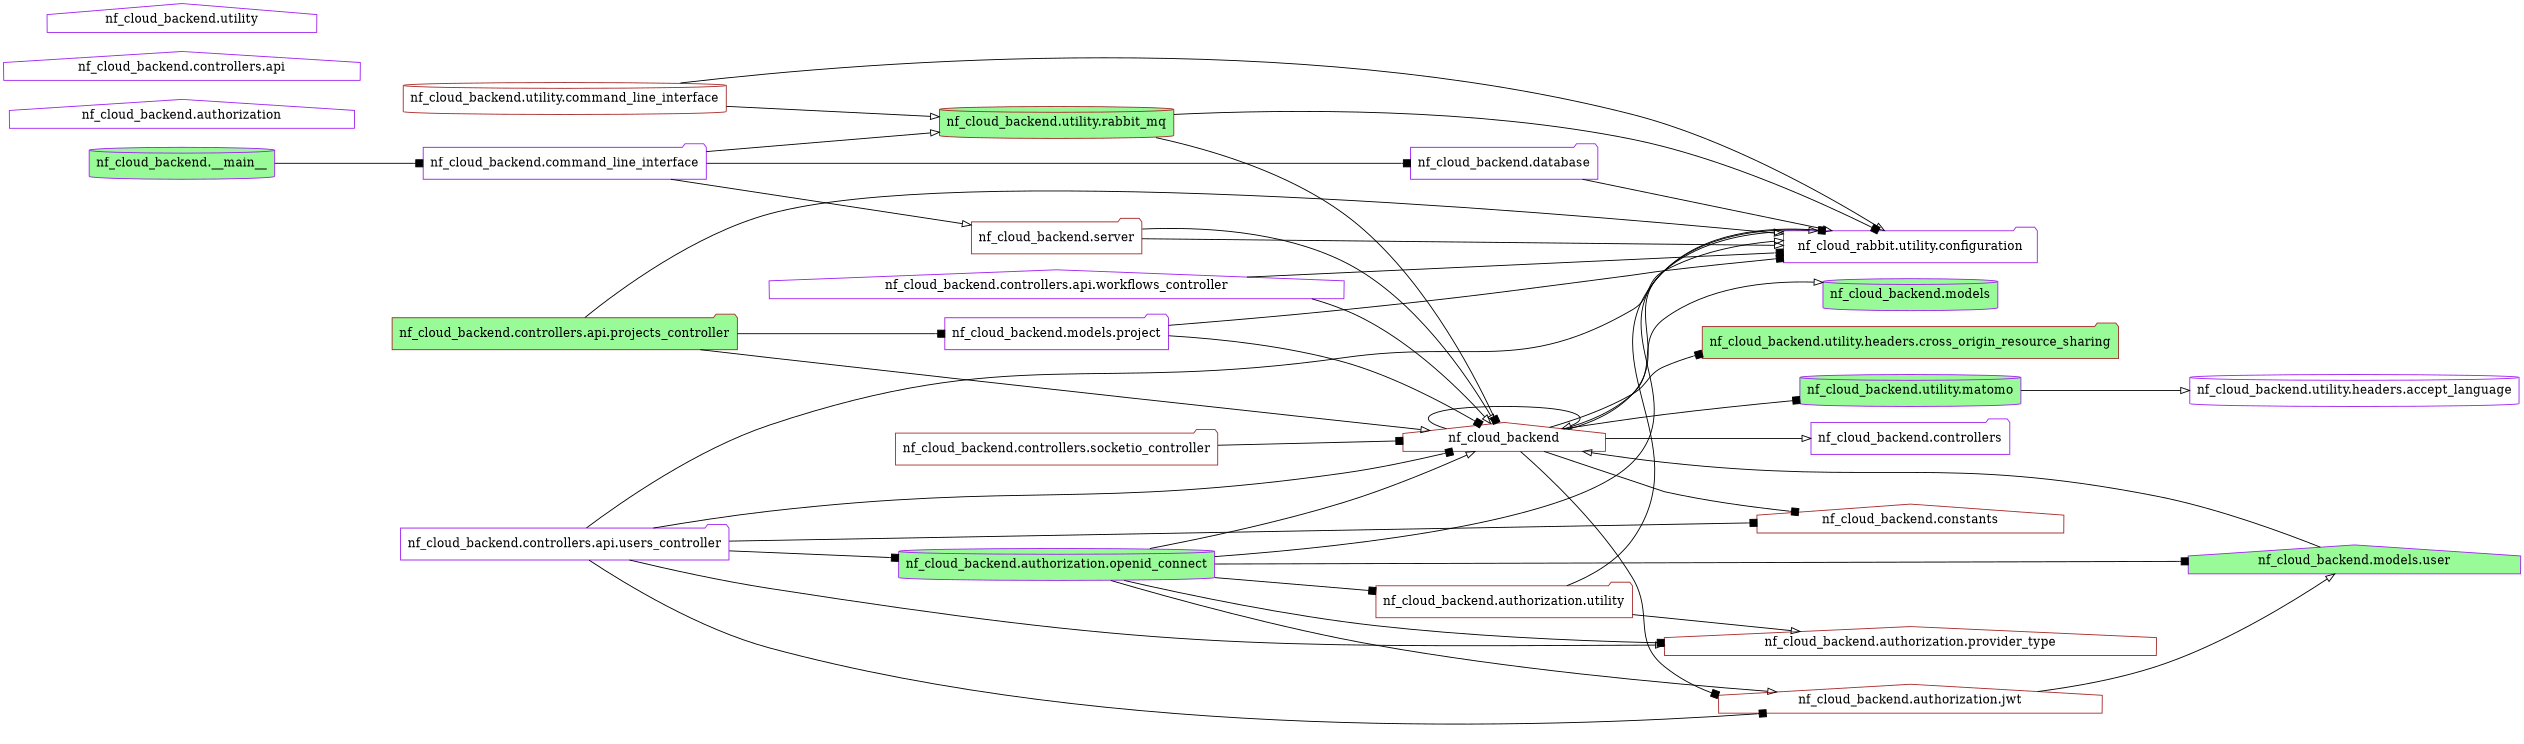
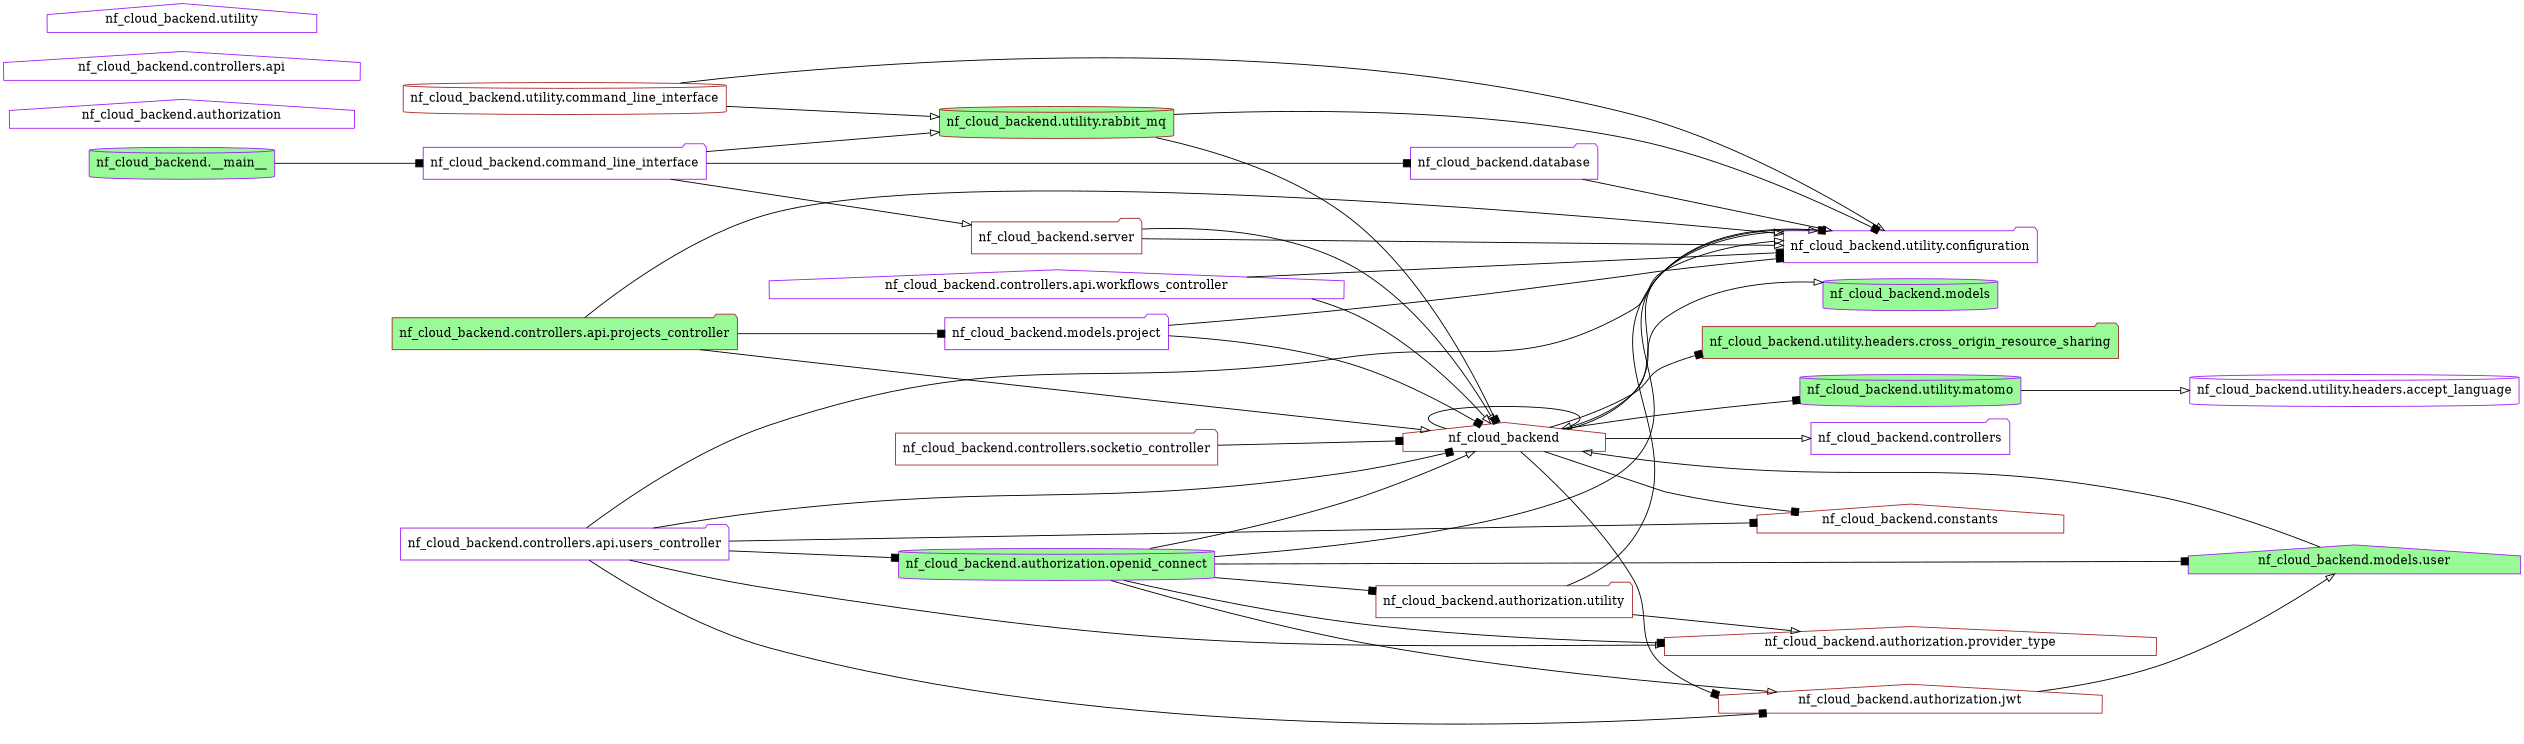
node "nf_cloud_rabbit.utility.configuration": label "nf_cloud_rabbit.utility.configuration" -> "nf_cloud_backend.utility.configuration"
